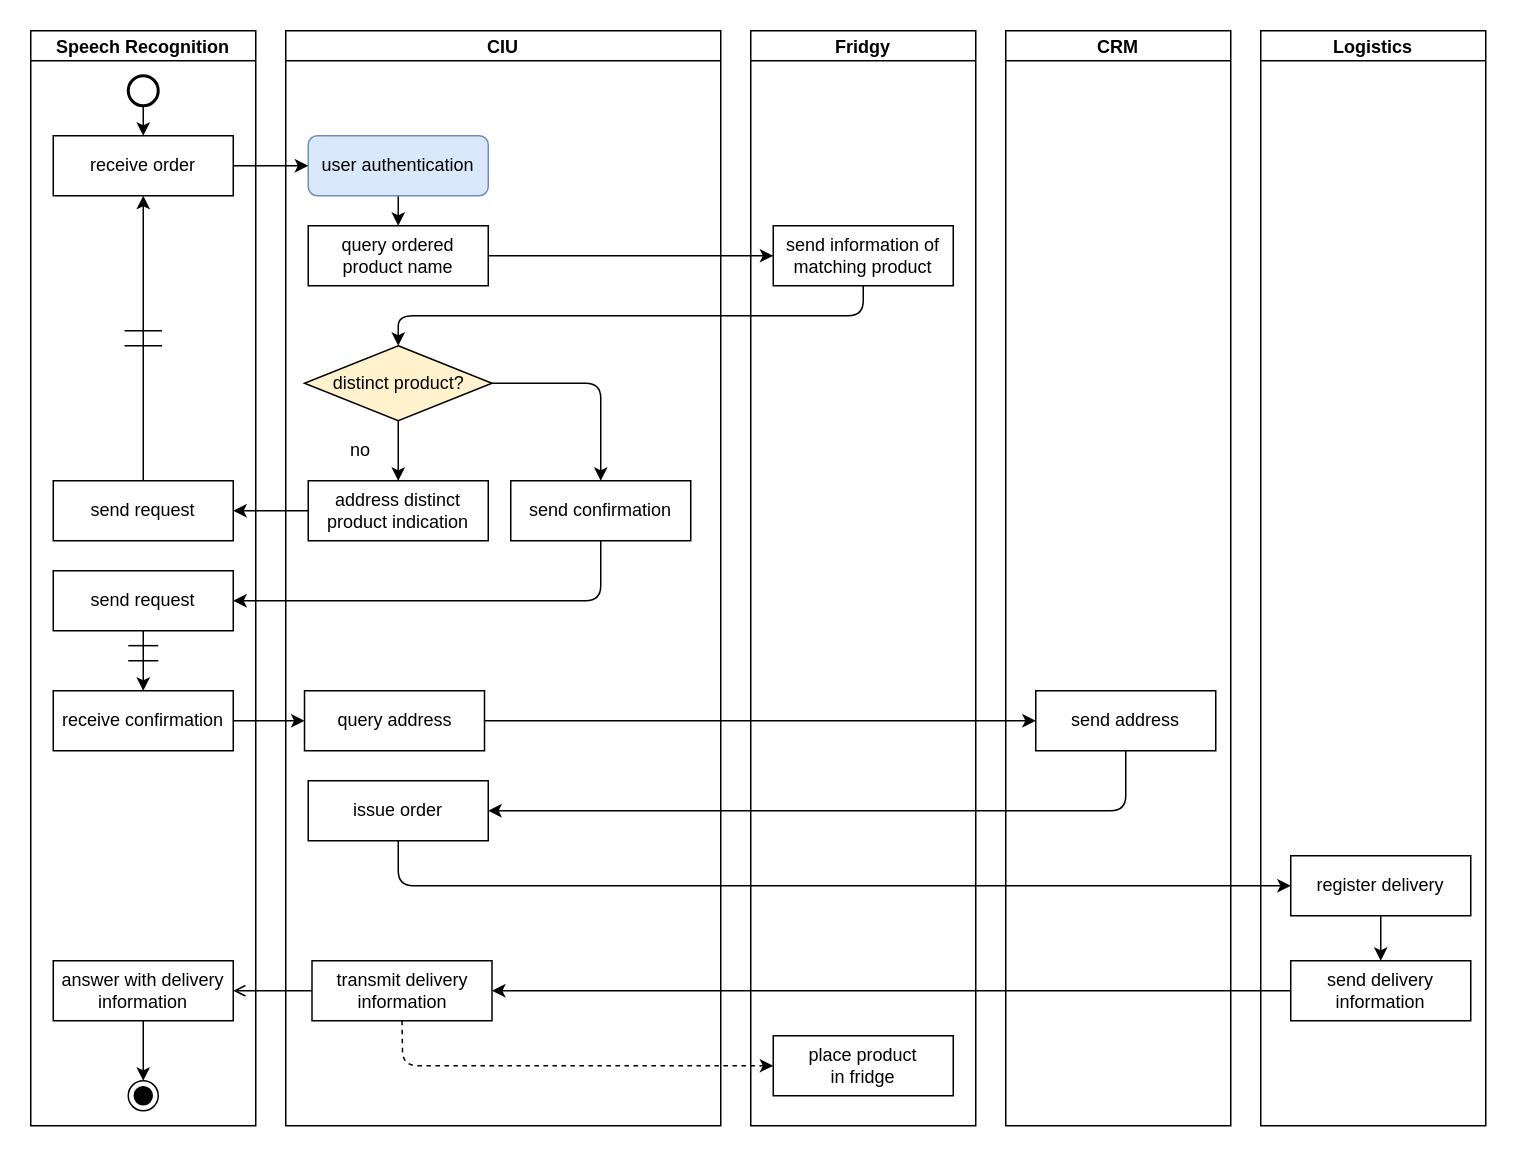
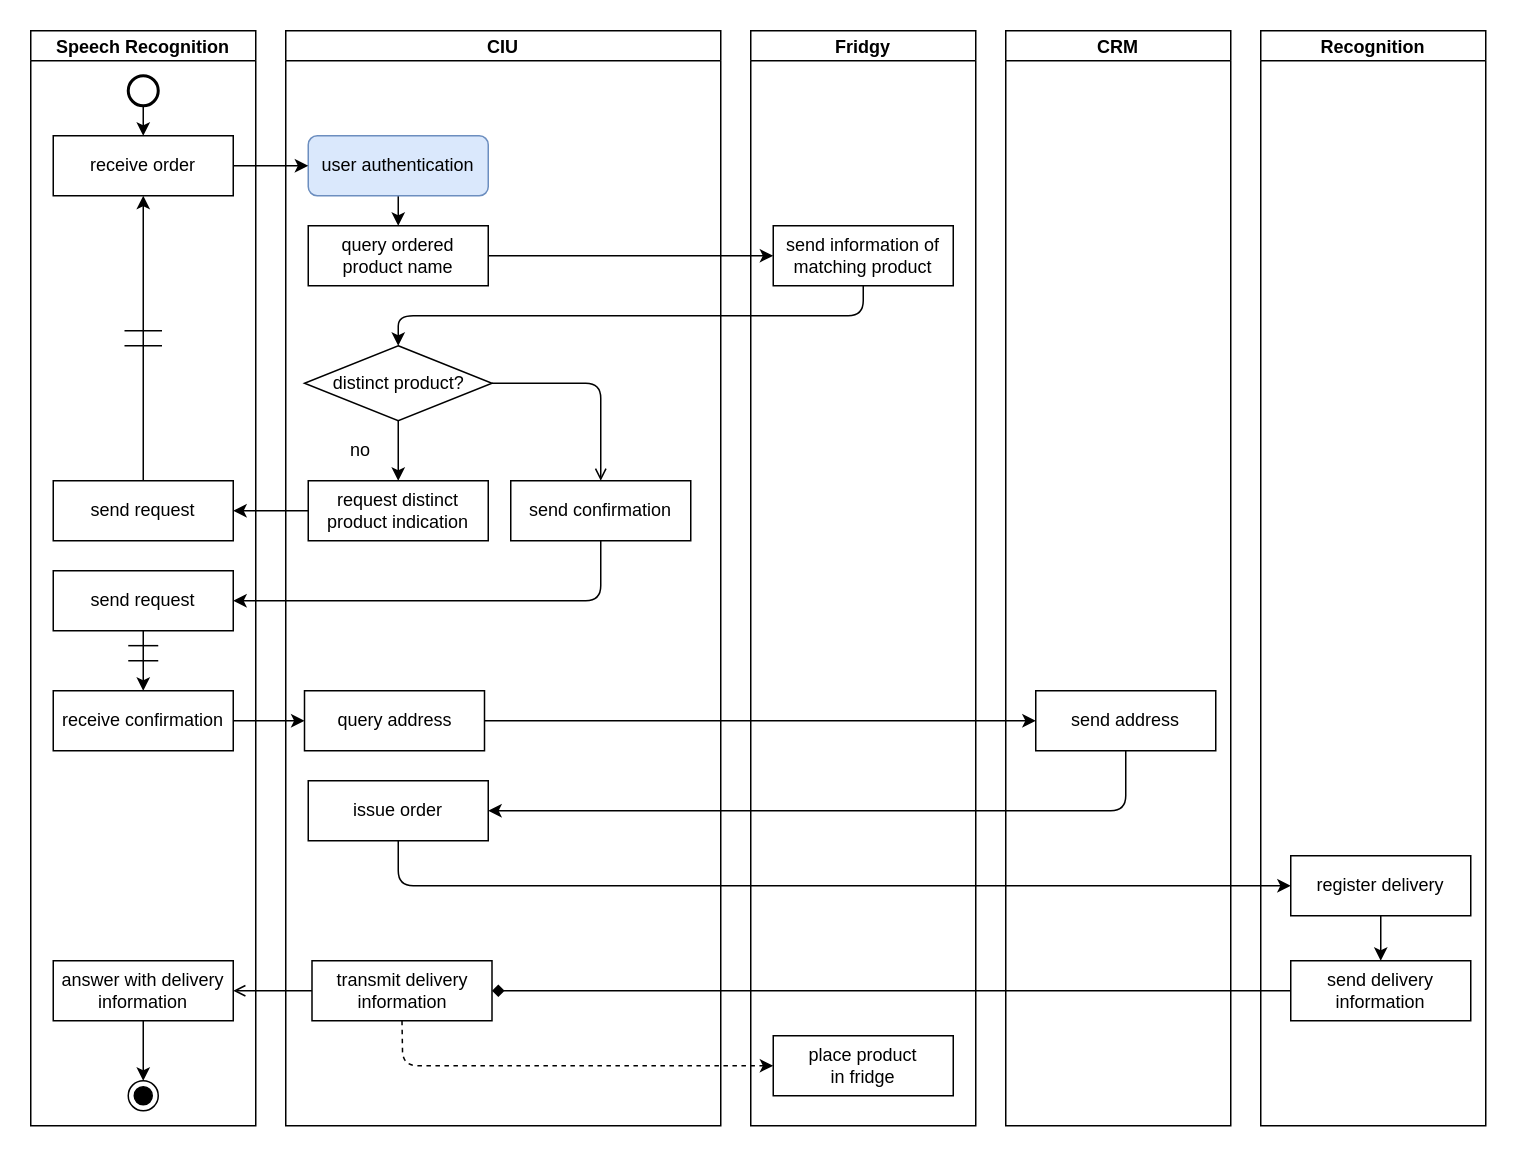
node "Logistics": label "Logistics" -> "Recognition"
node "distinct product?": fillcolor #fff2cc -> #ffffff
edge "distinct product?" -> "send confirmation": arrowhead classic -> open
node "address distinct product indication": label "address distinct product indication" -> "request distinct product indication"
edge "send delivery information" -> "transmit delivery information": arrowhead classic -> diamond
